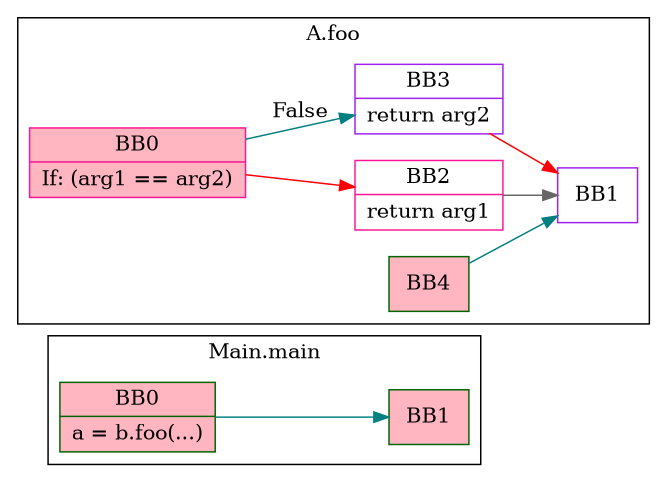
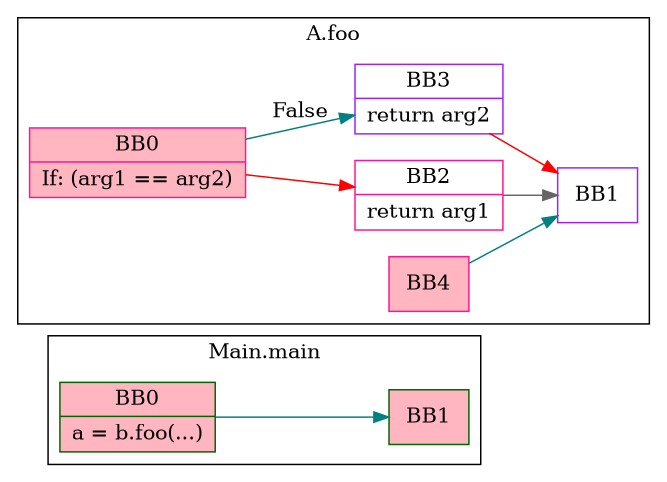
node "BB4": color darkgreen -> deeppink
